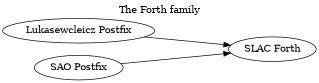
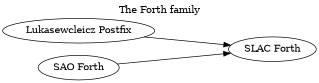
node "SAO Postfix": label "SAO Postfix" -> "SAO Forth"
